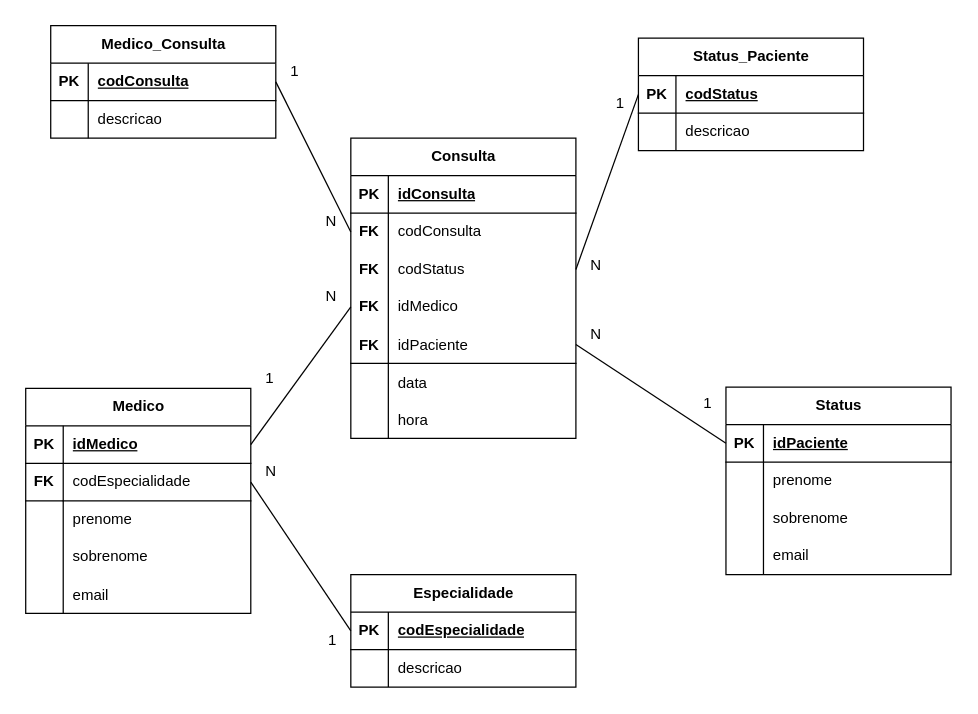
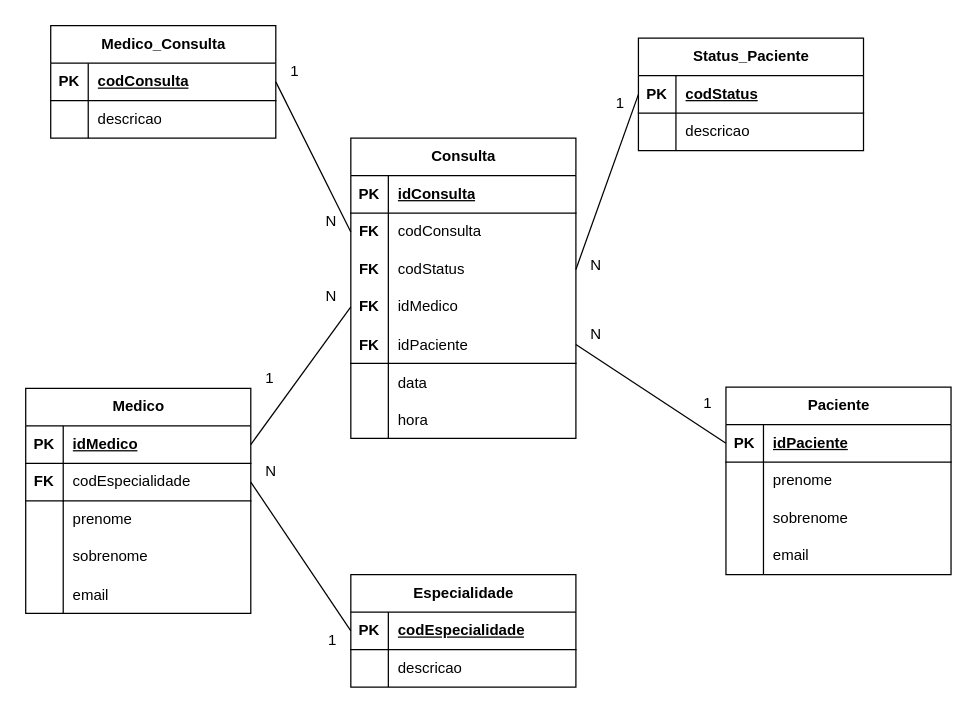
node "Status": label "Status" -> "Paciente"
